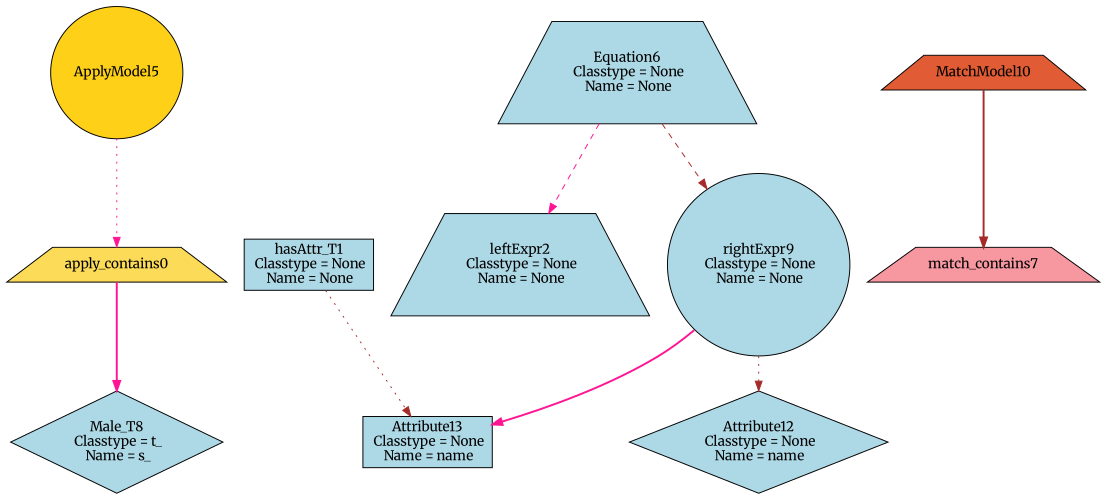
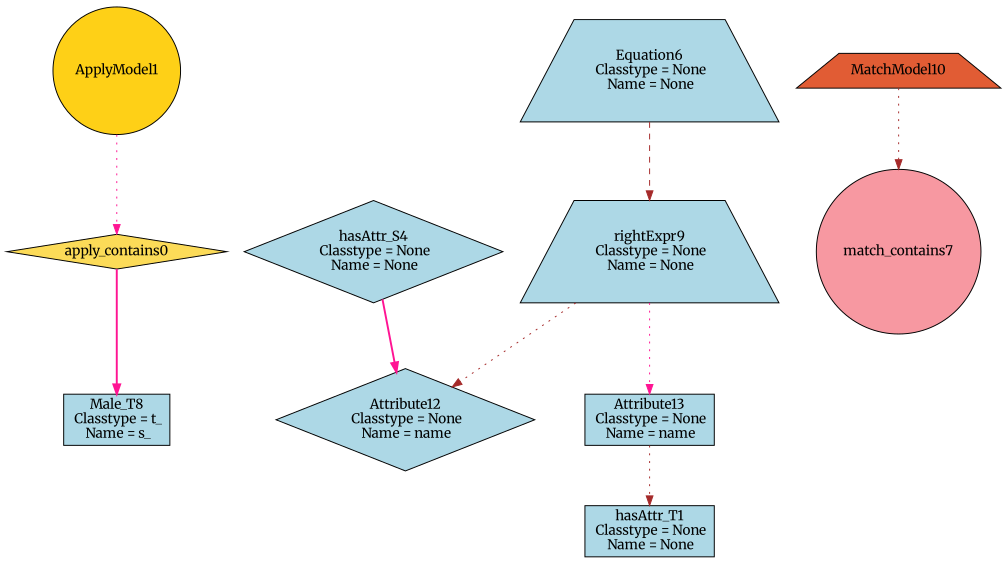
node "ApplyModel5": label "ApplyModel5" -> "ApplyModel1"
edge "MatchModel10" -> "match_contains7": style bold -> dotted
node "hasAttr_S4 Classtype = None Name = None": added
node "apply_contains0": shape trapezium -> diamond
node "leftExpr2 Classtype = None Name = None": removed
node "rightExpr9 Classtype = None Name = None": shape circle -> trapezium
node "match_contains7": shape trapezium -> circle
edge "hasAttr_T1 Classtype = None Name = None" -> "Attribute13 Classtype = None Name = name": reversed
edge "rightExpr9 Classtype = None Name = None" -> "Attribute13 Classtype = None Name = name": style bold -> dotted
node "Male_T8 Classtype = t_ Name = s_": shape diamond -> box
